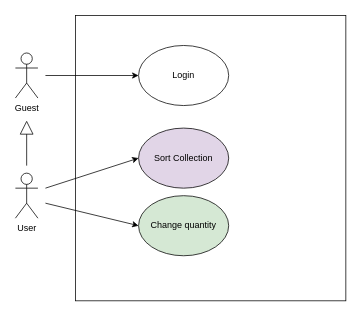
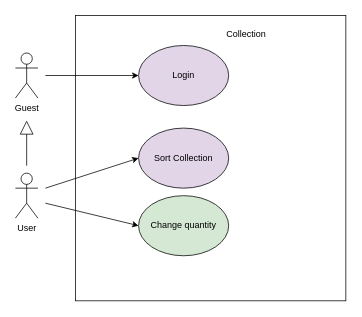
node "Collection": added
node "Login": fillcolor #ffffff -> #e1d5e7
